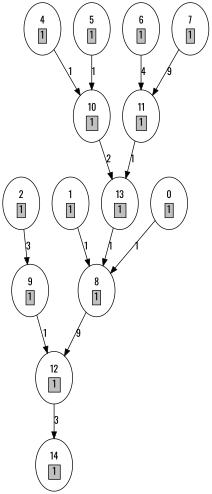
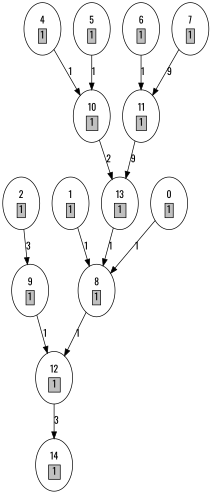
edge "6" -> "11": label "4" -> "1"
edge "11" -> "13": label "1" -> "9"
edge "8" -> "12": label "9" -> "1"
